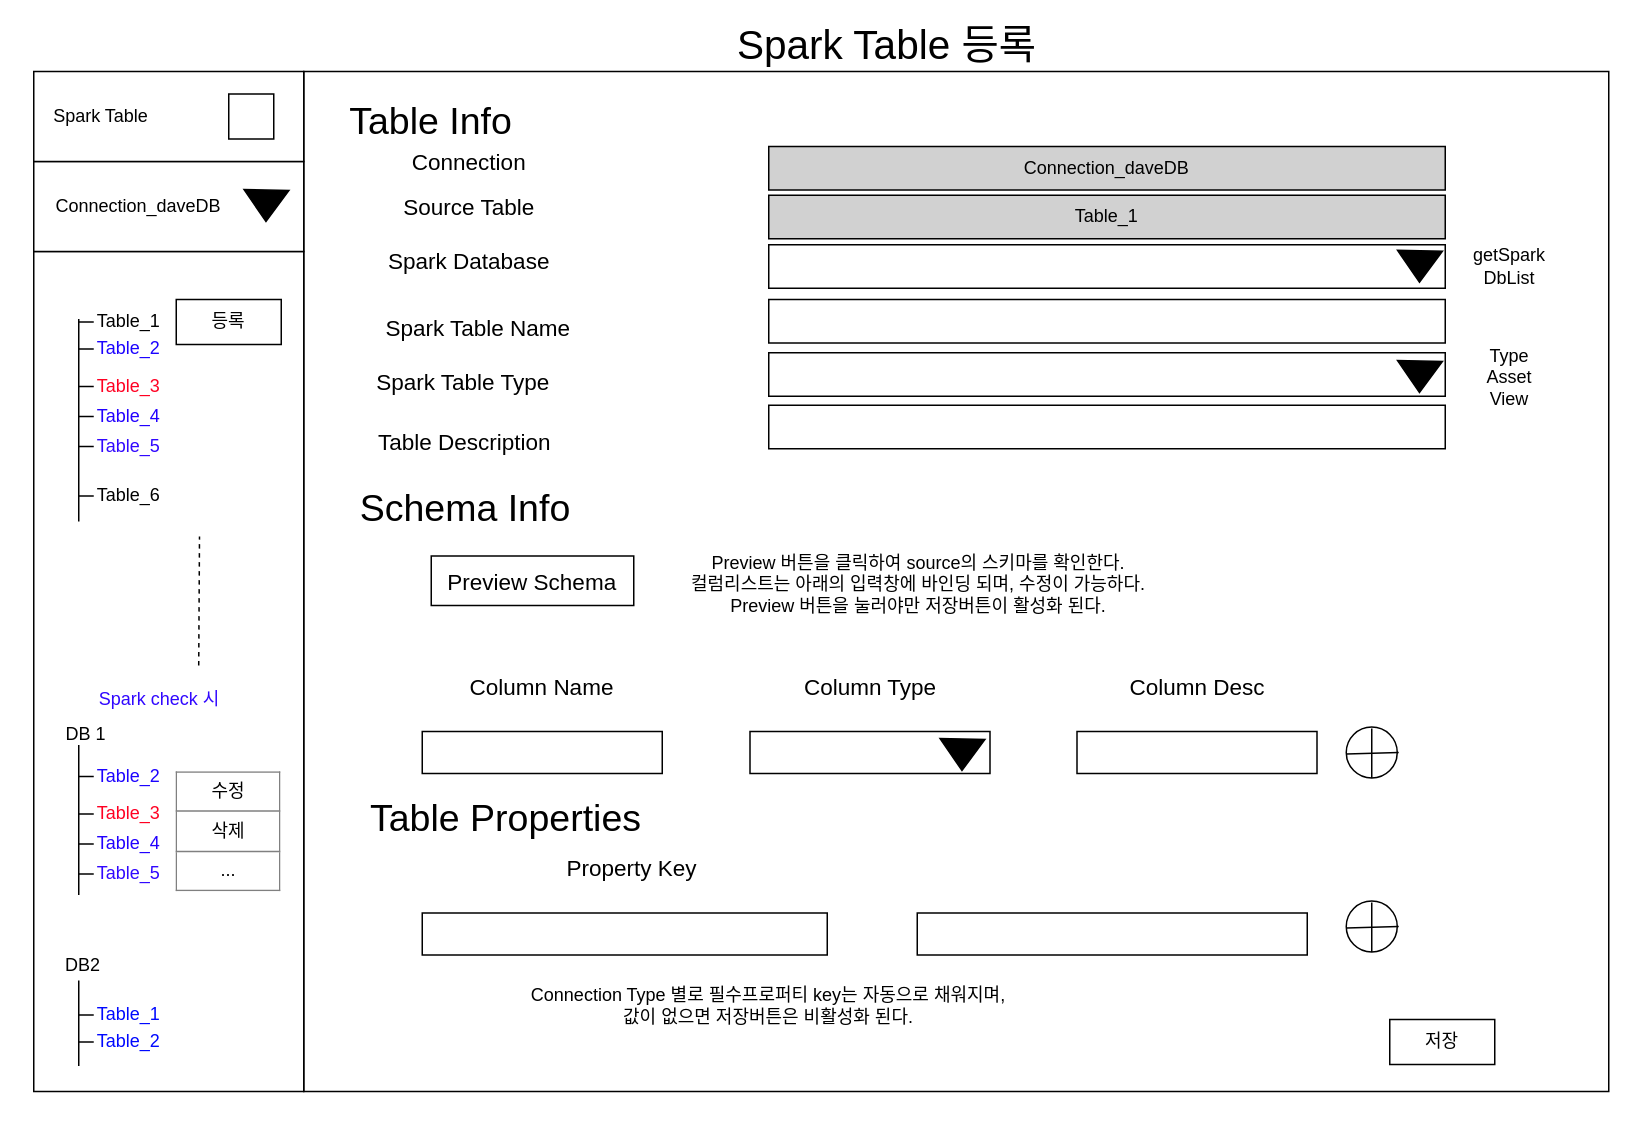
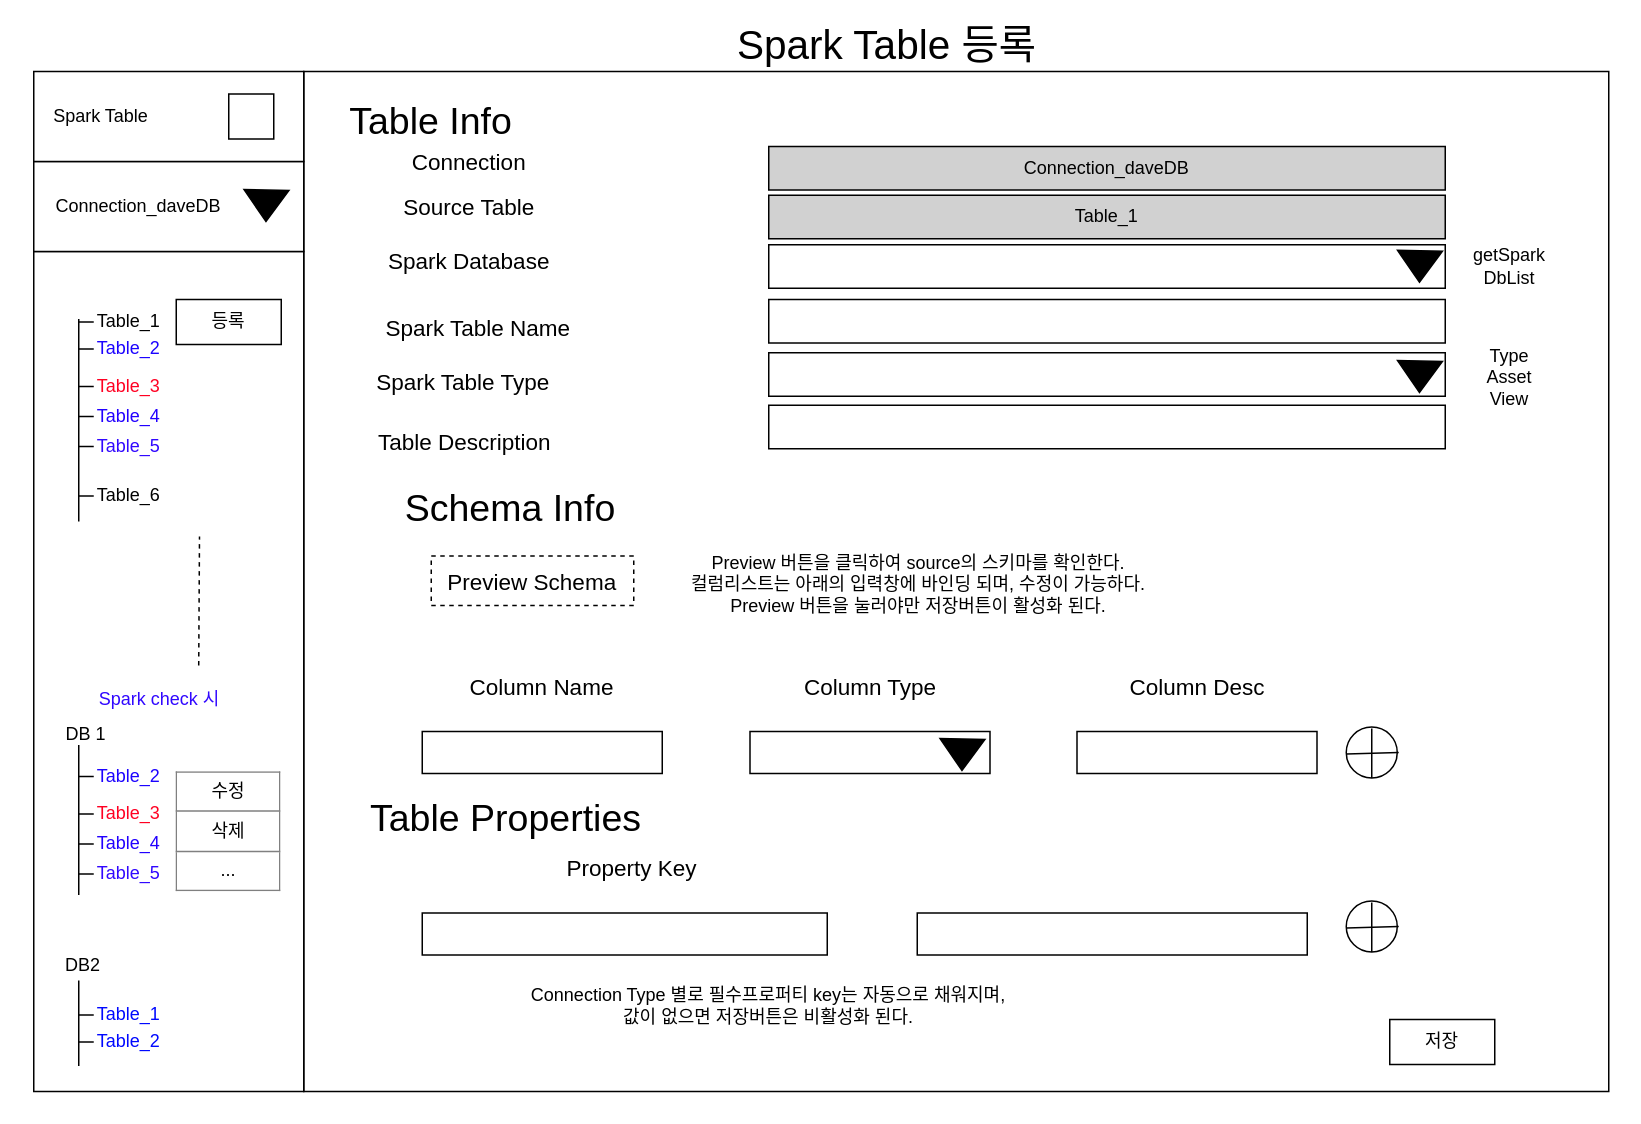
node "Schema Info": moved (465, 506) -> (510, 506)
node "Preview Schema": style solid -> dashed
